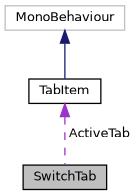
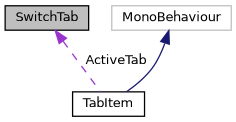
edge "SwitchTab" -> "TabItem": reversed
